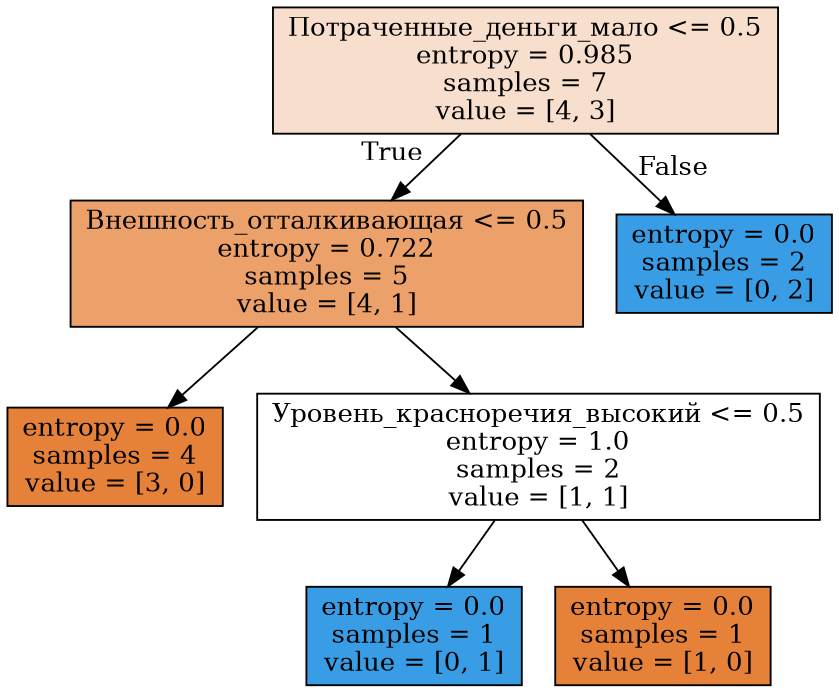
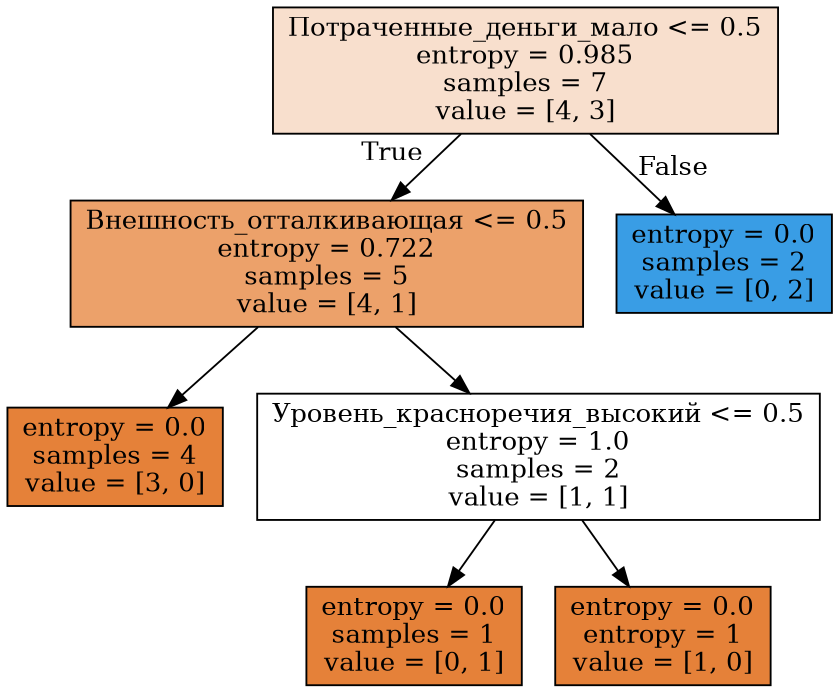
node "entropy = 0.0 samples = 1 value = [0, 1]": fillcolor #399de5ff -> #e58139ff
node "entropy = 0.0 samples = 1 value = [1, 0]": label "entropy = 0.0 samples = 1 value = [1, 0]" -> "entropy = 0.0 entropy = 1 value = [1, 0]"
